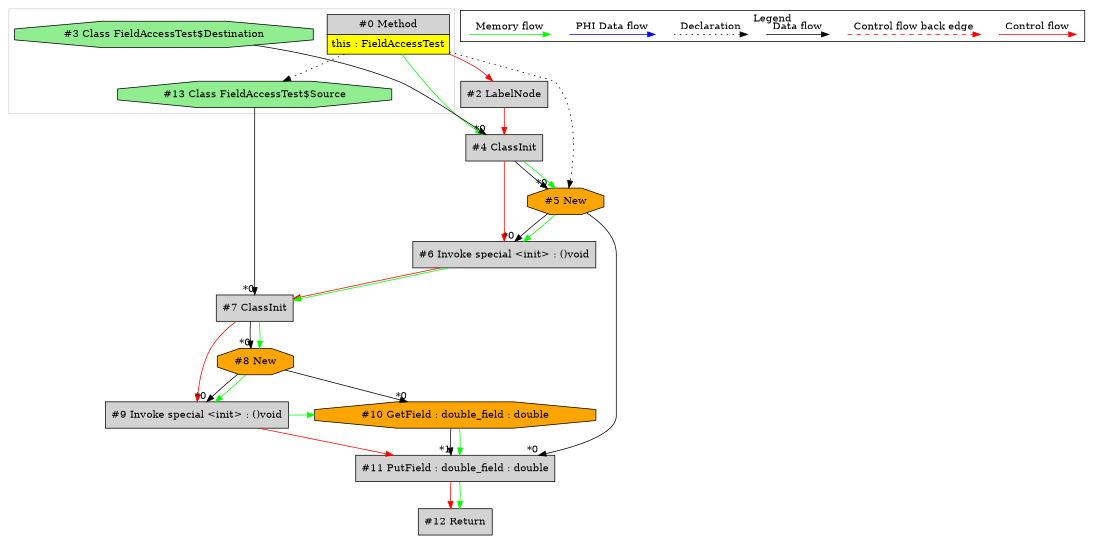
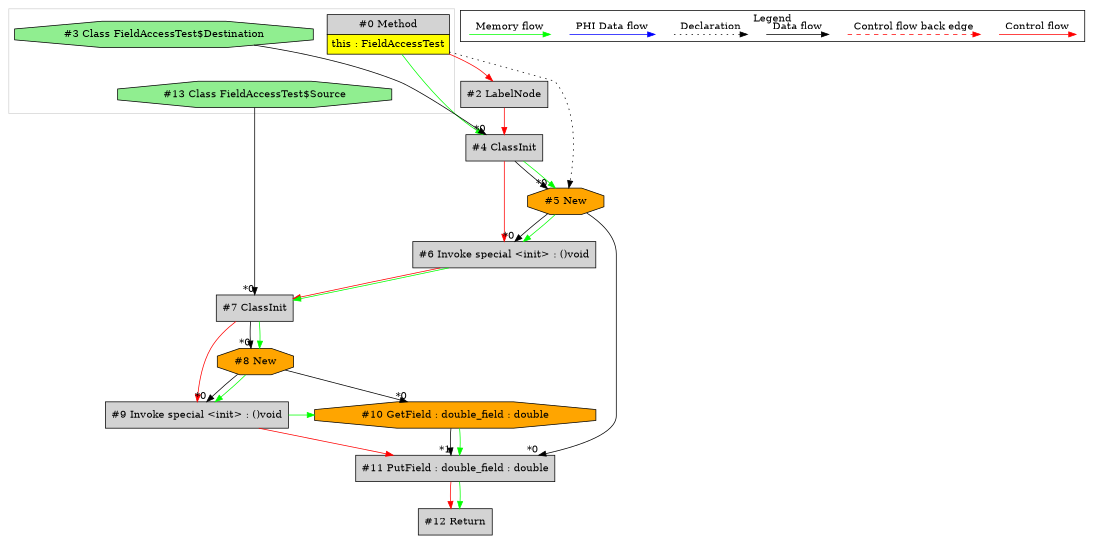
edge "#0 Method" -> "#13 Class FieldAccessTest$Source": removed
